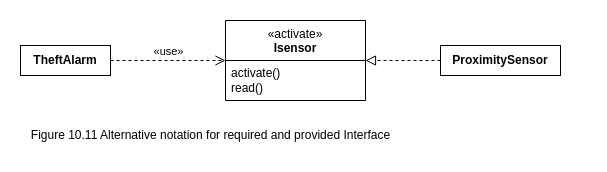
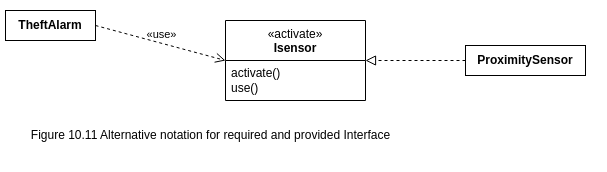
node "TheftAlarm": moved (66, 61) -> (51, 26)
node "ProximitySensor": moved (501, 61) -> (526, 61)
node "activate() read()": label "activate() read()" -> "activate() use()"
